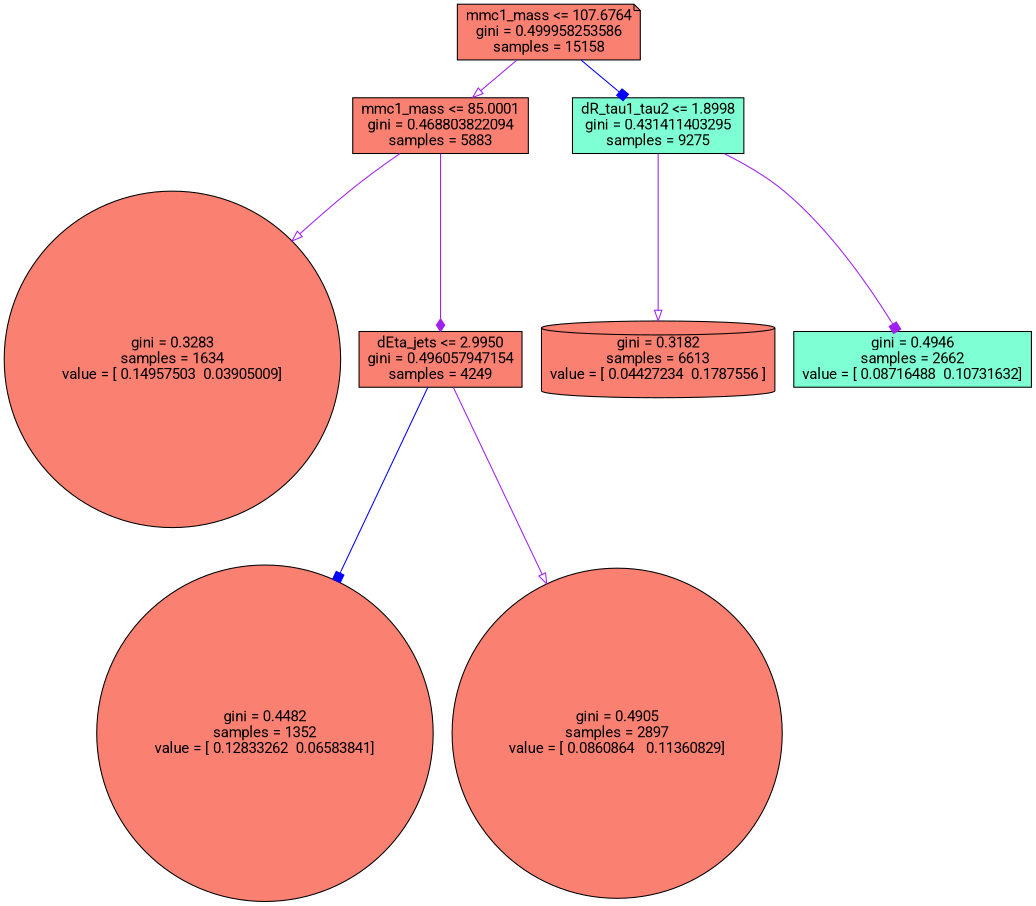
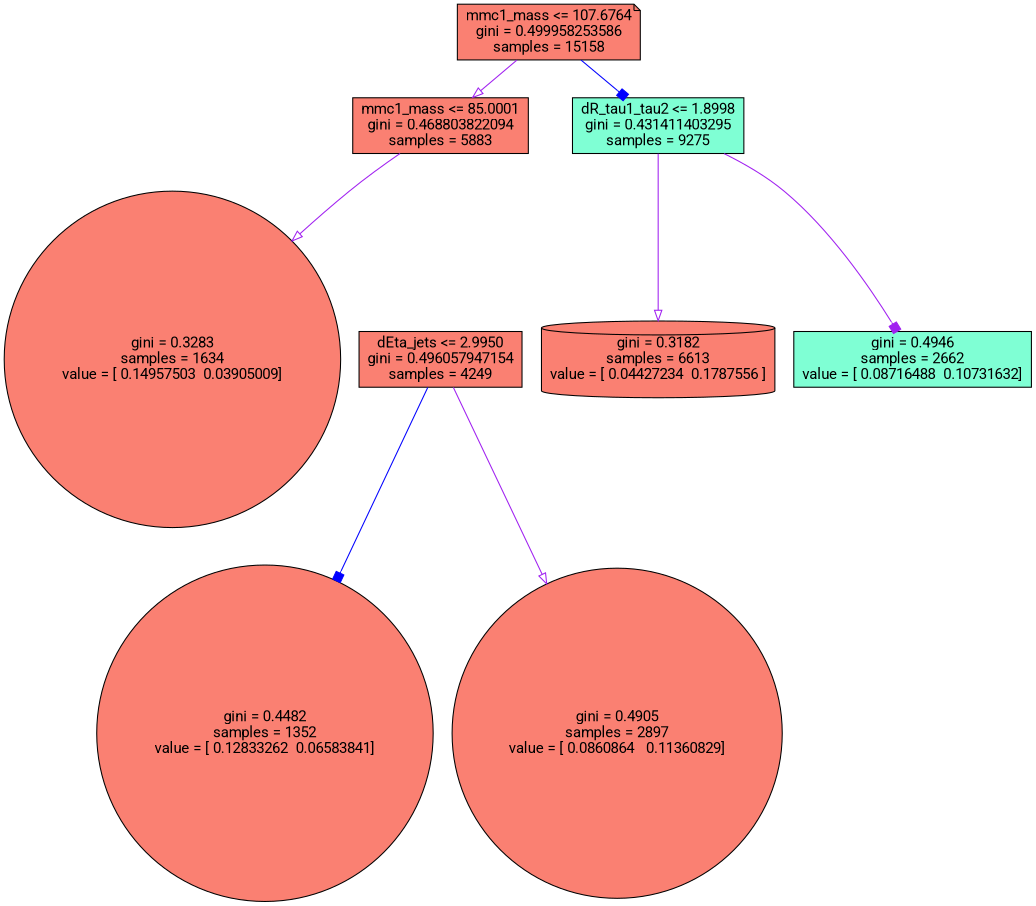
edge "mmc1_mass <= 85.0001 gini = 0.468803822094 samples = 5883" -> "dEta_jets <= 2.9950 gini = 0.496057947154 samples = 4249": removed
